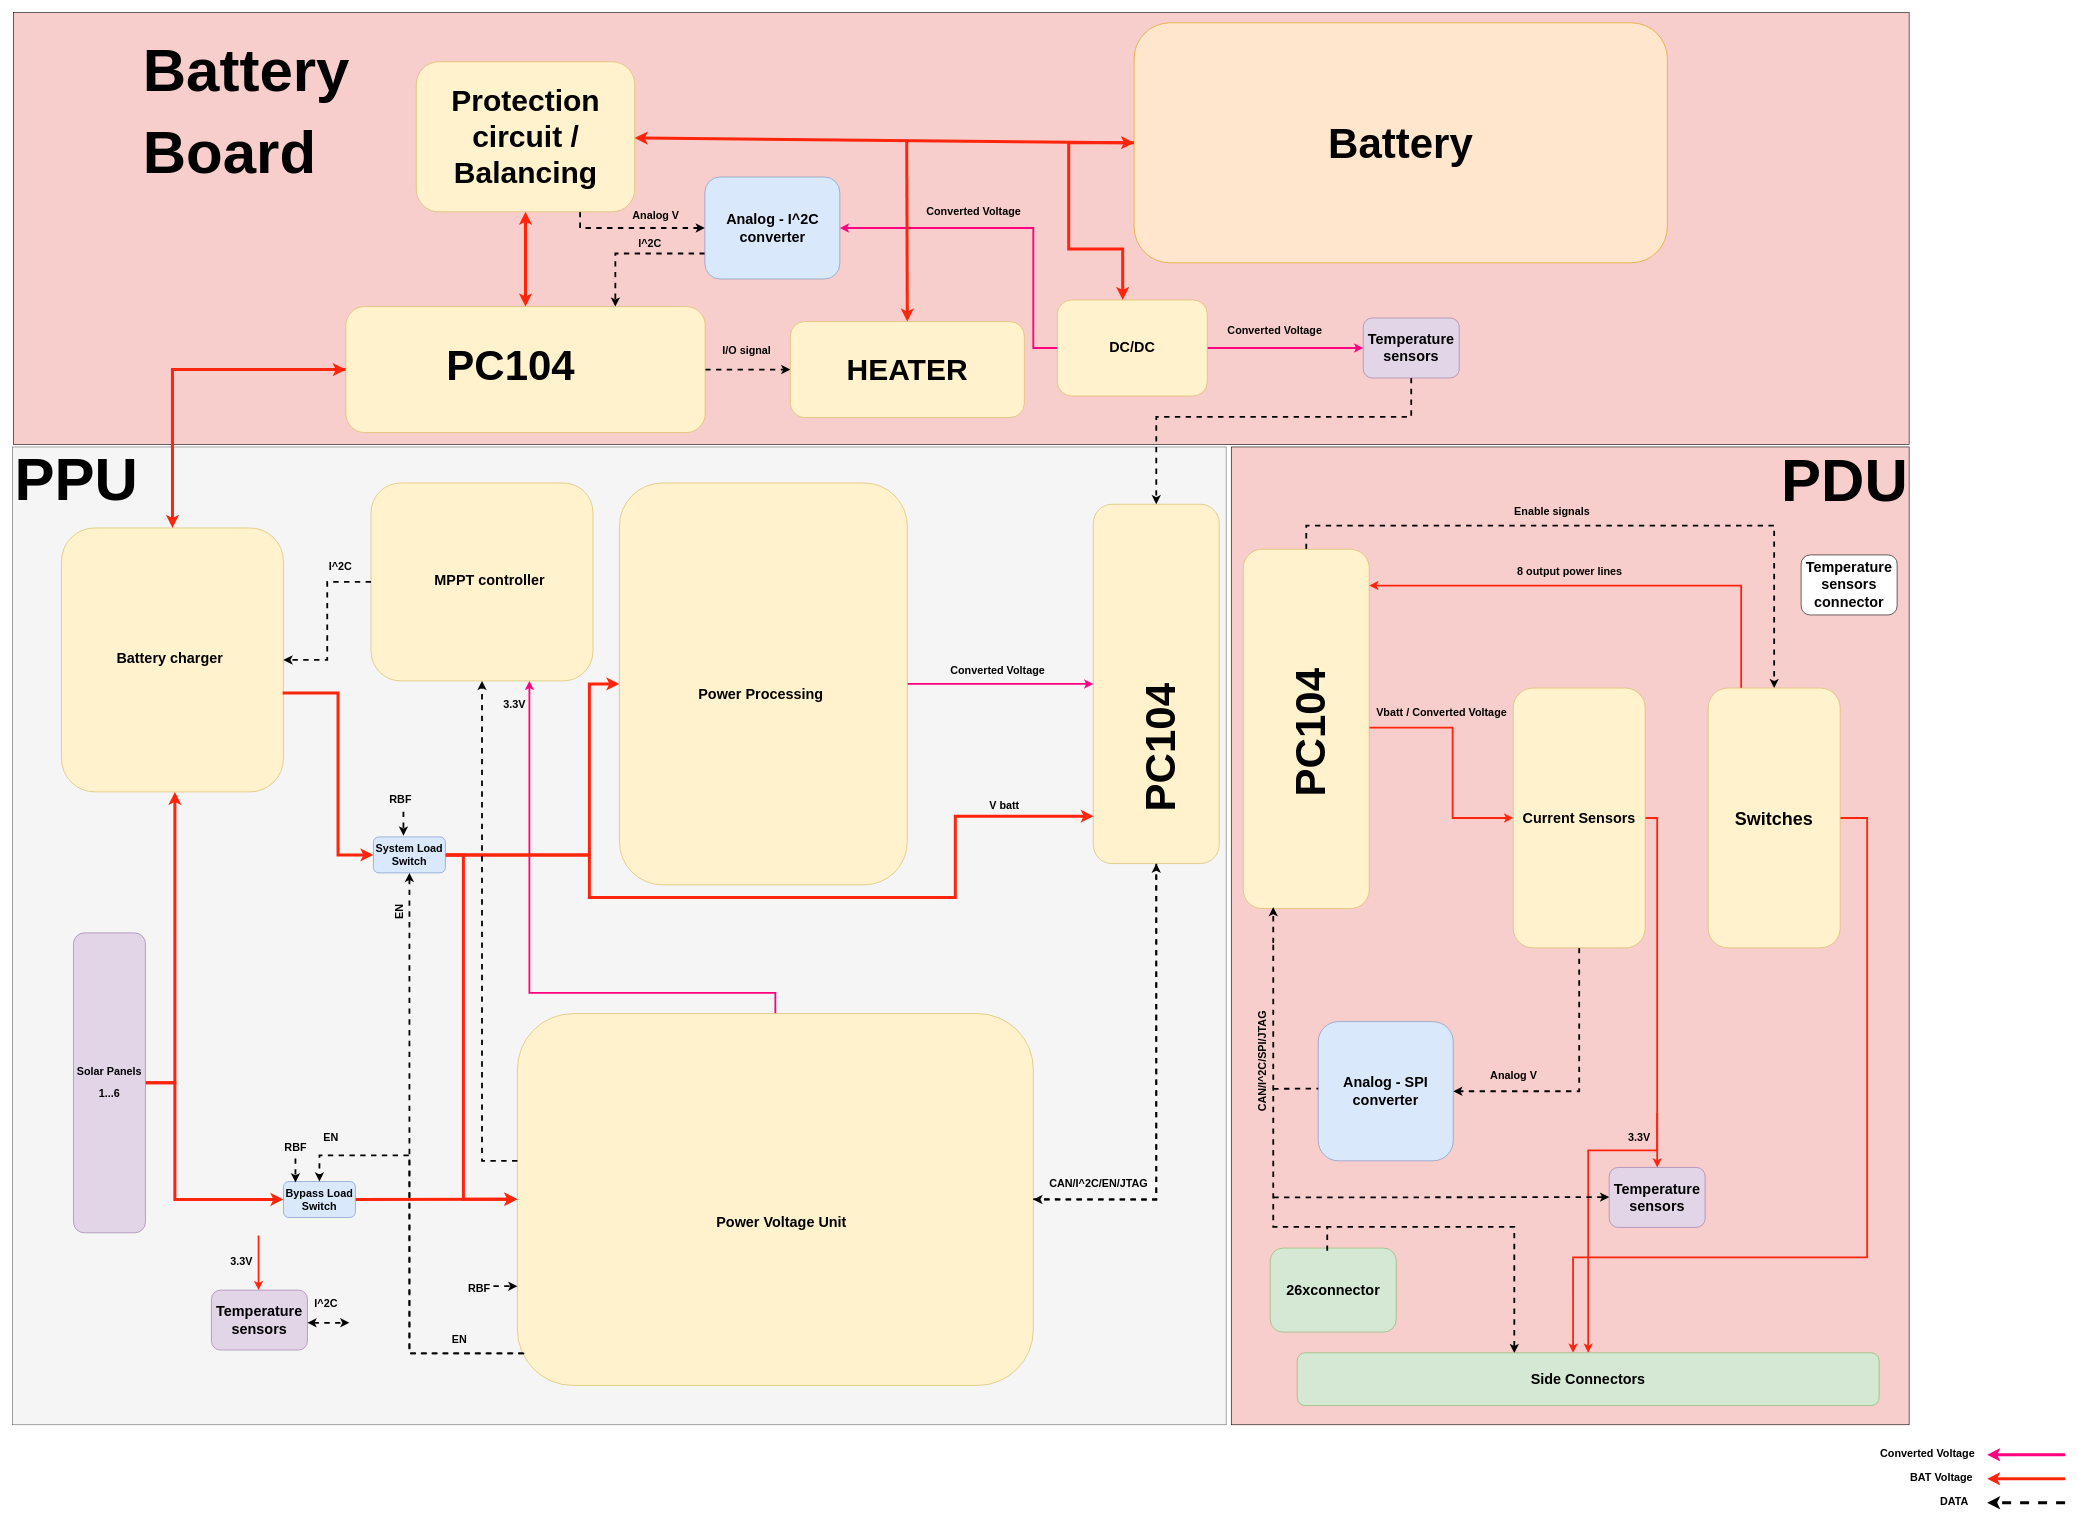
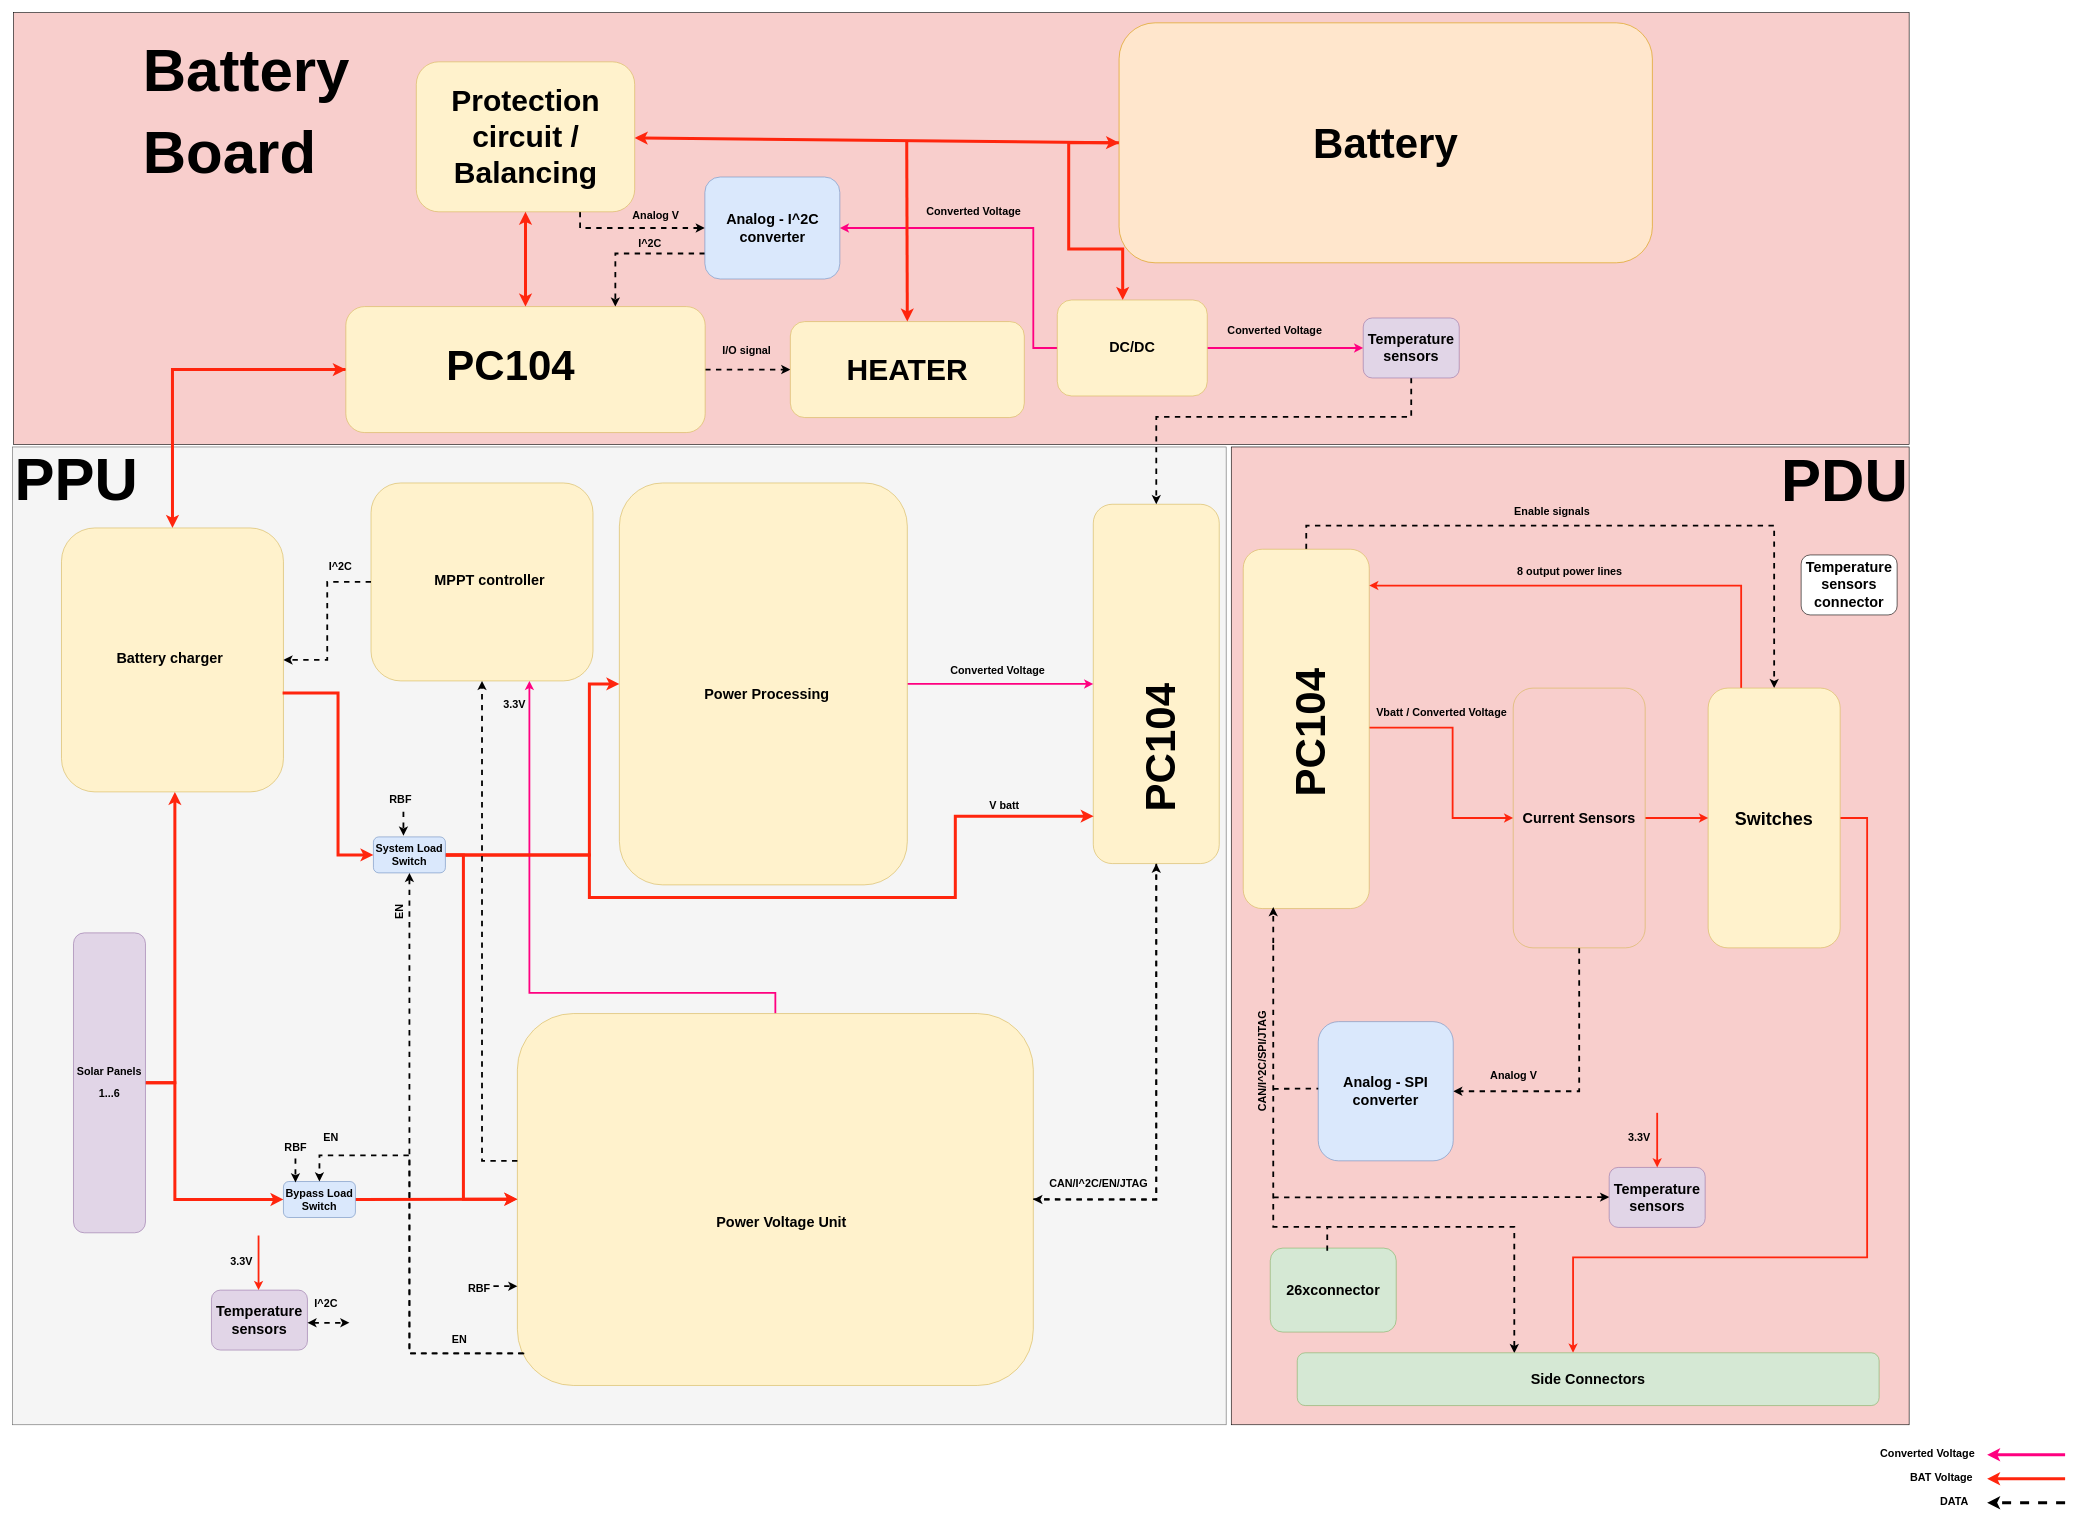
node "Battery": moved (1401, 143) -> (1386, 143)
node "Power Processing": moved (764, 690) -> (770, 690)
node "Current Sensors": fillcolor #fff2cc -> #f8cecc
edge "Current Sensors" -> "Side Connectors": now "Current Sensors" -> "Switches"
